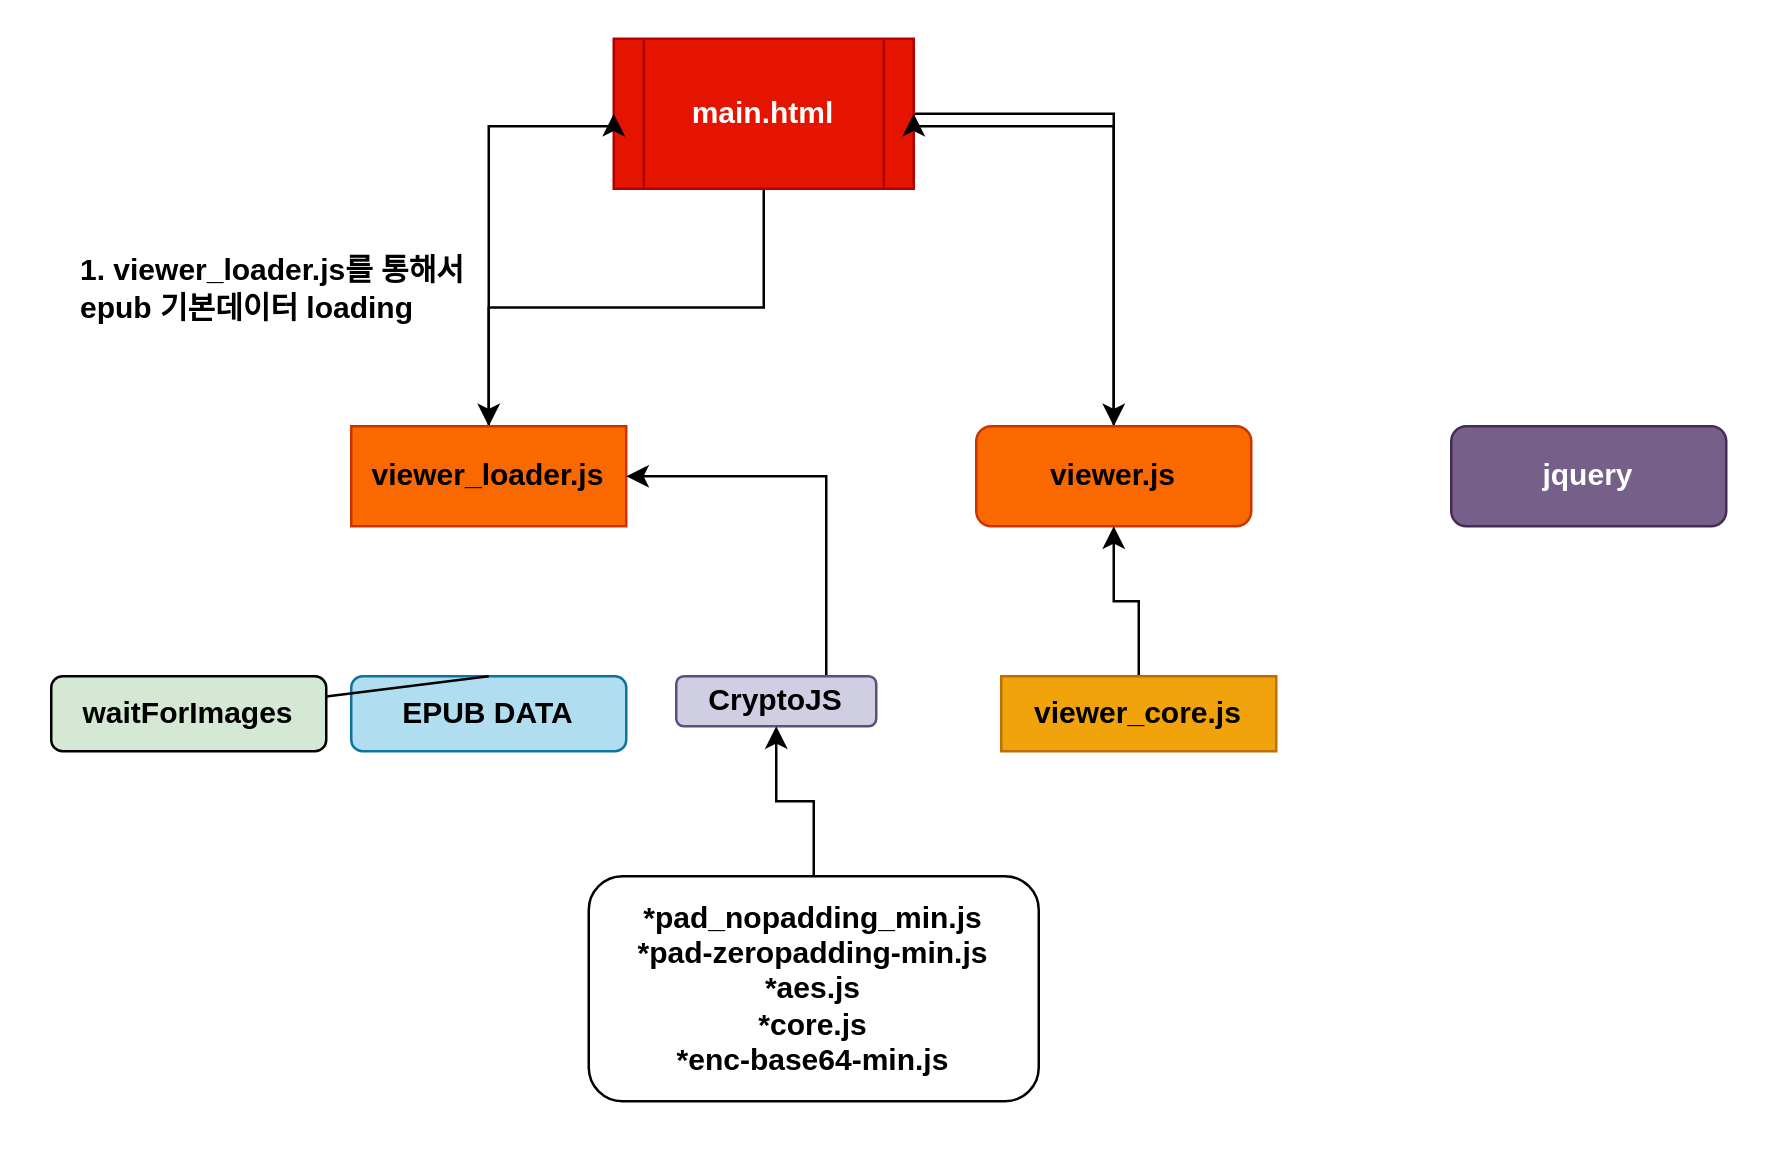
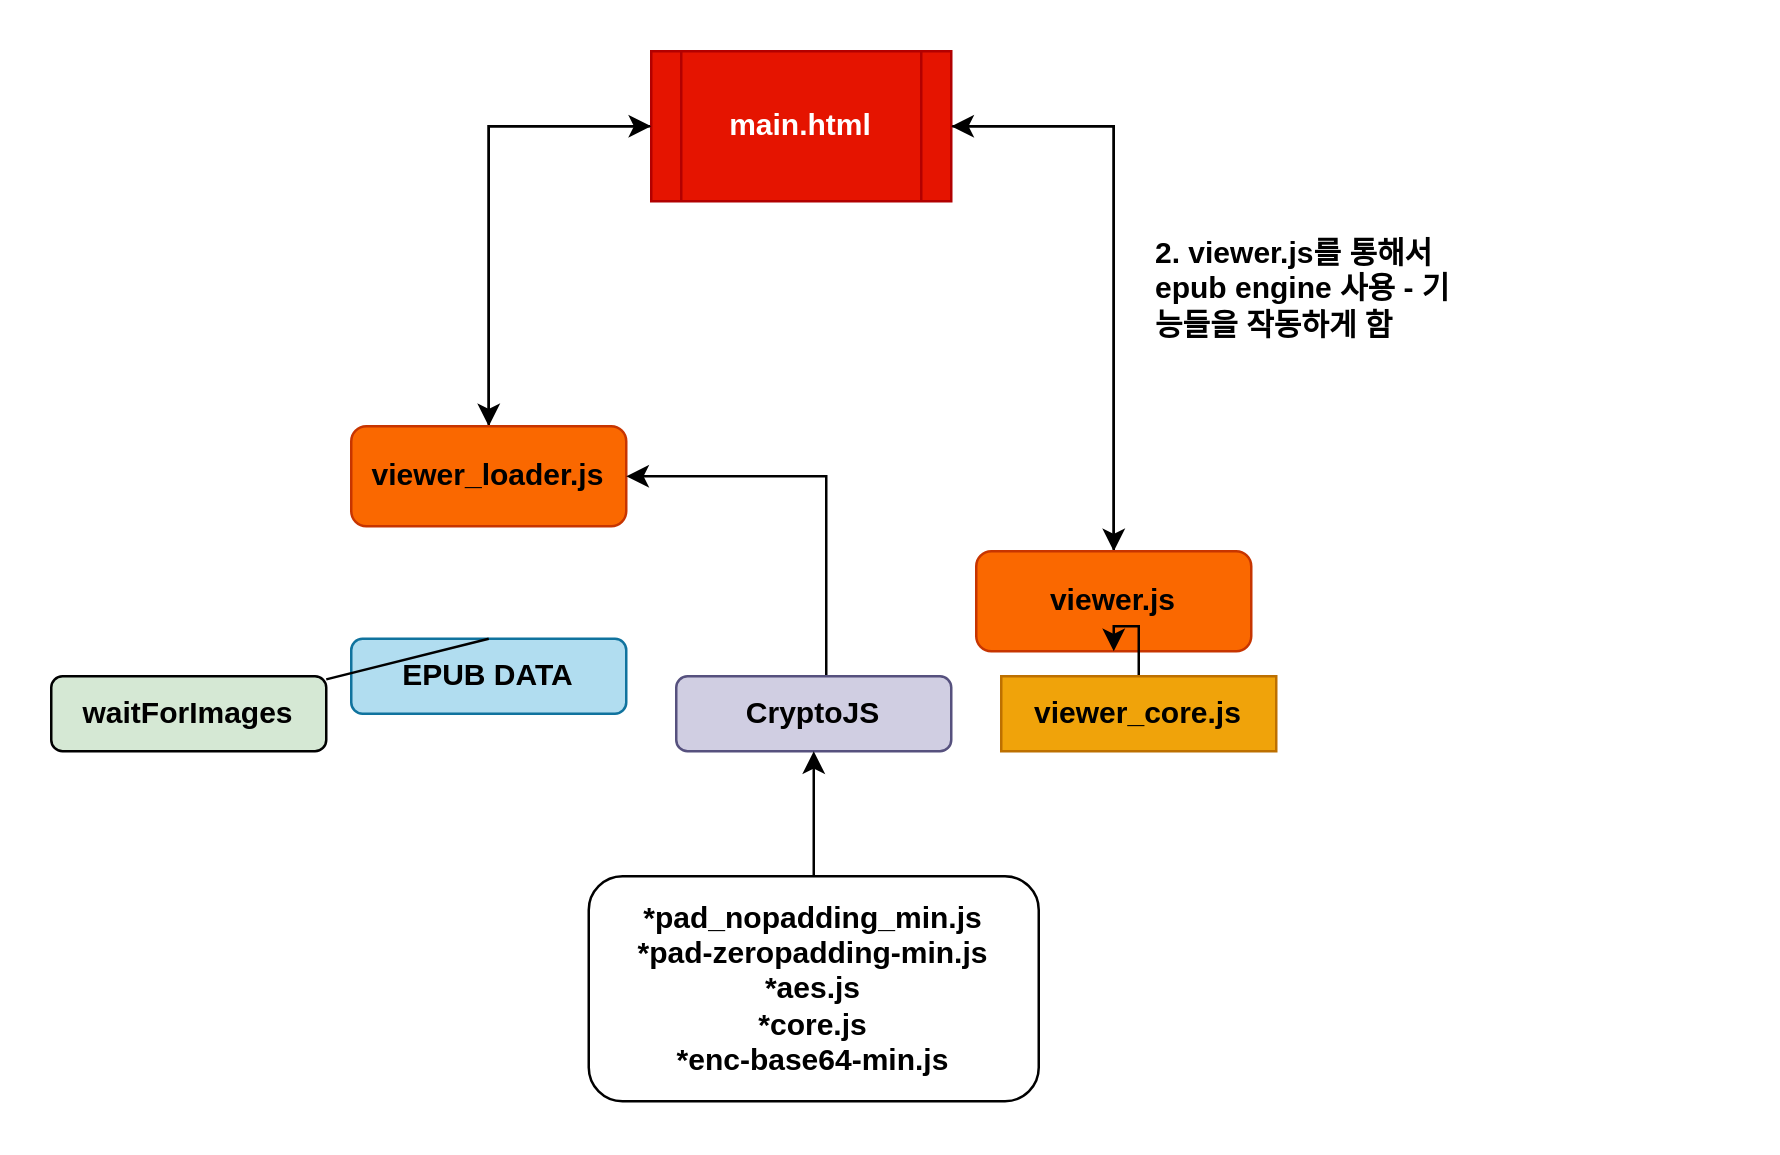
node "main.html": moved (764, 114) -> (801, 126)
node "1. viewer_loader.js를 통해서 epub 기본데이터 loading": removed
node "2. viewer.js를 통해서 epub engine 사용 - 기능들을 작동하게 함": added
node "viewer_loader.js": shape rectangle -> rounded rectangle
node "viewer.js": moved (1114, 476) -> (1114, 601)
node "jquery": removed
node "CryptoJS": size 200x50 -> 275x75
node "EPUB DATA": moved (489, 714) -> (489, 676)
